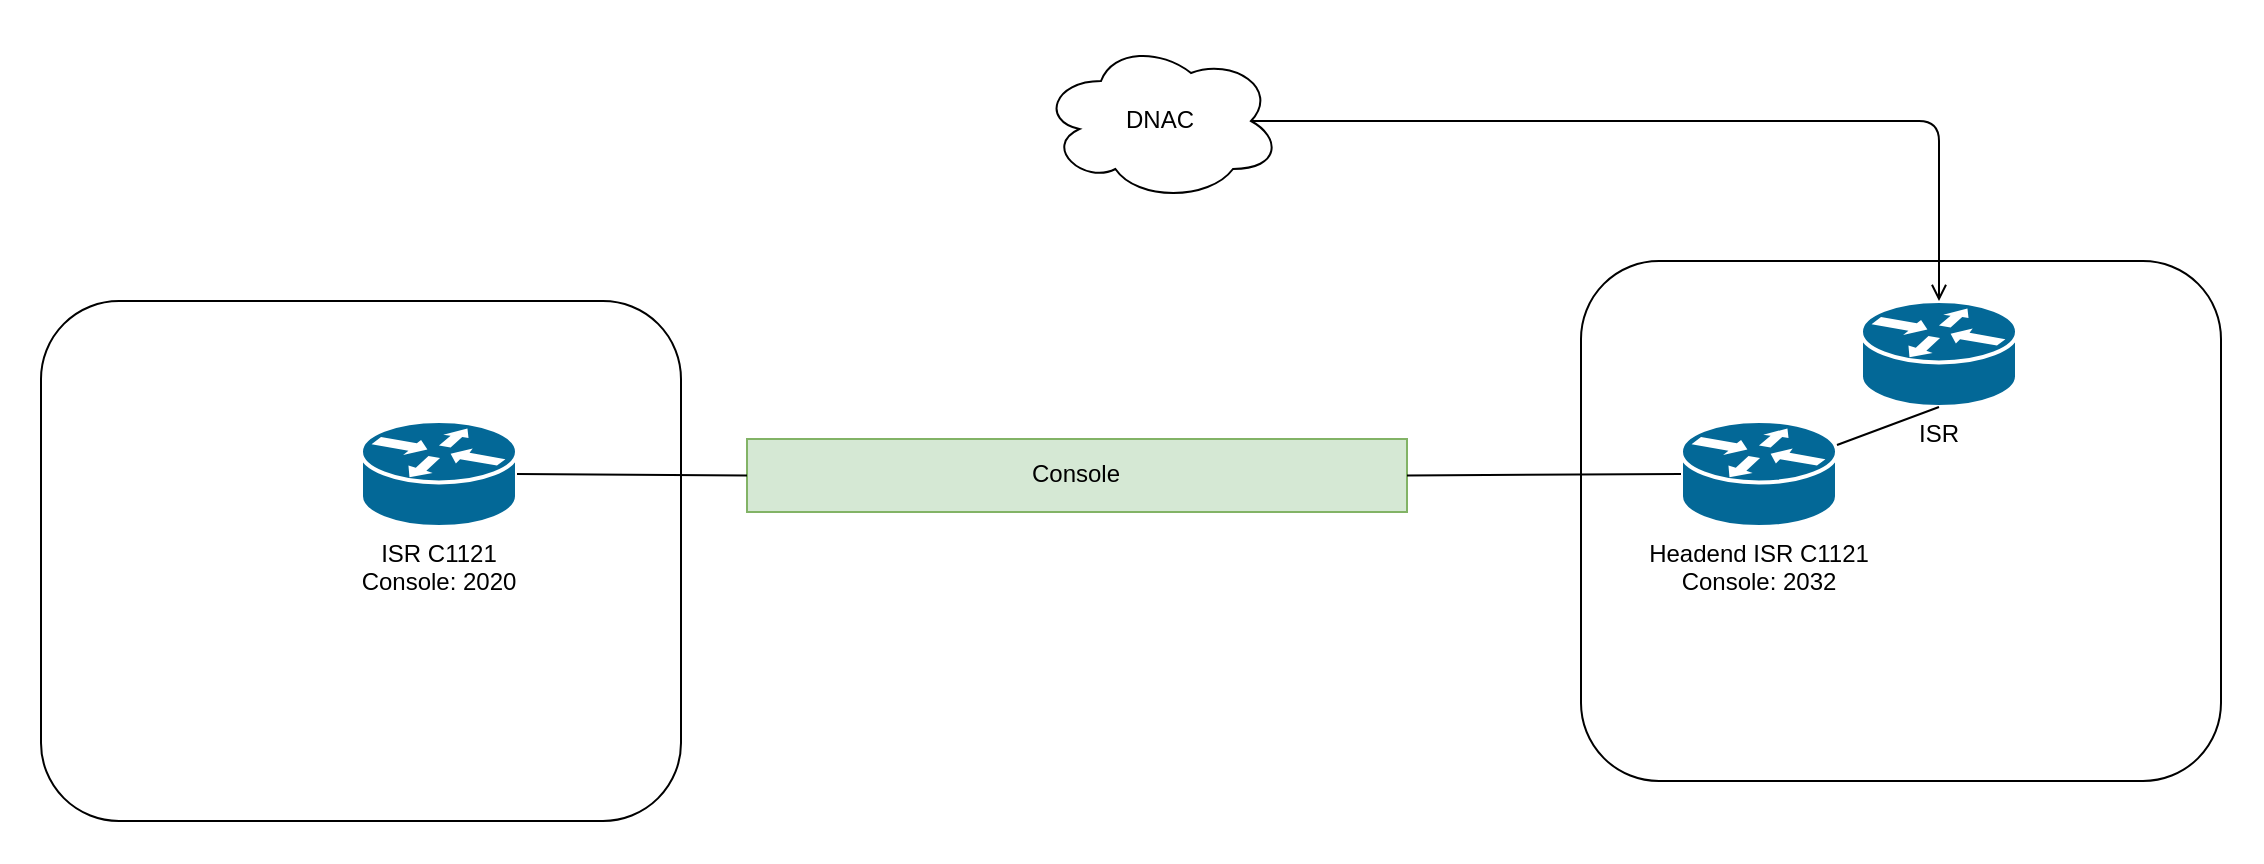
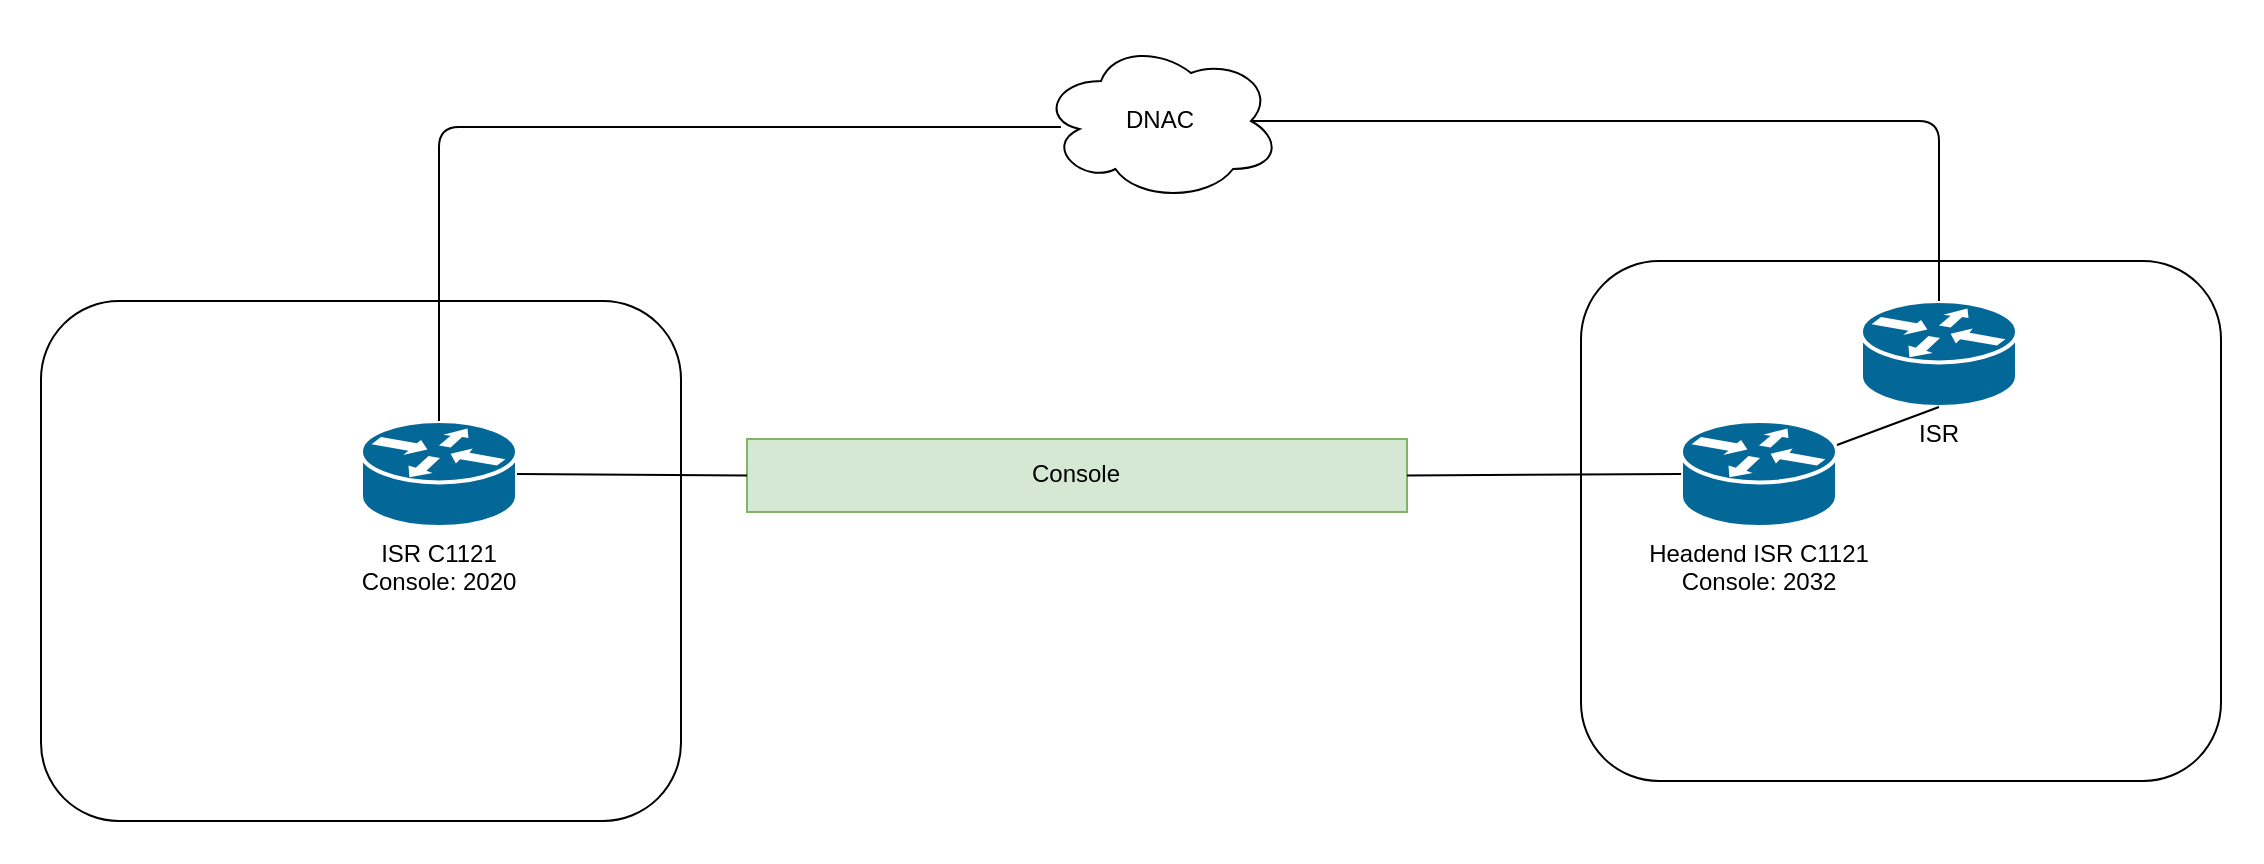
edge "DNAC" -- "ISR C1121 Console: 2020": added
edge "DNAC" -> "ISR": arrowhead open -> none
